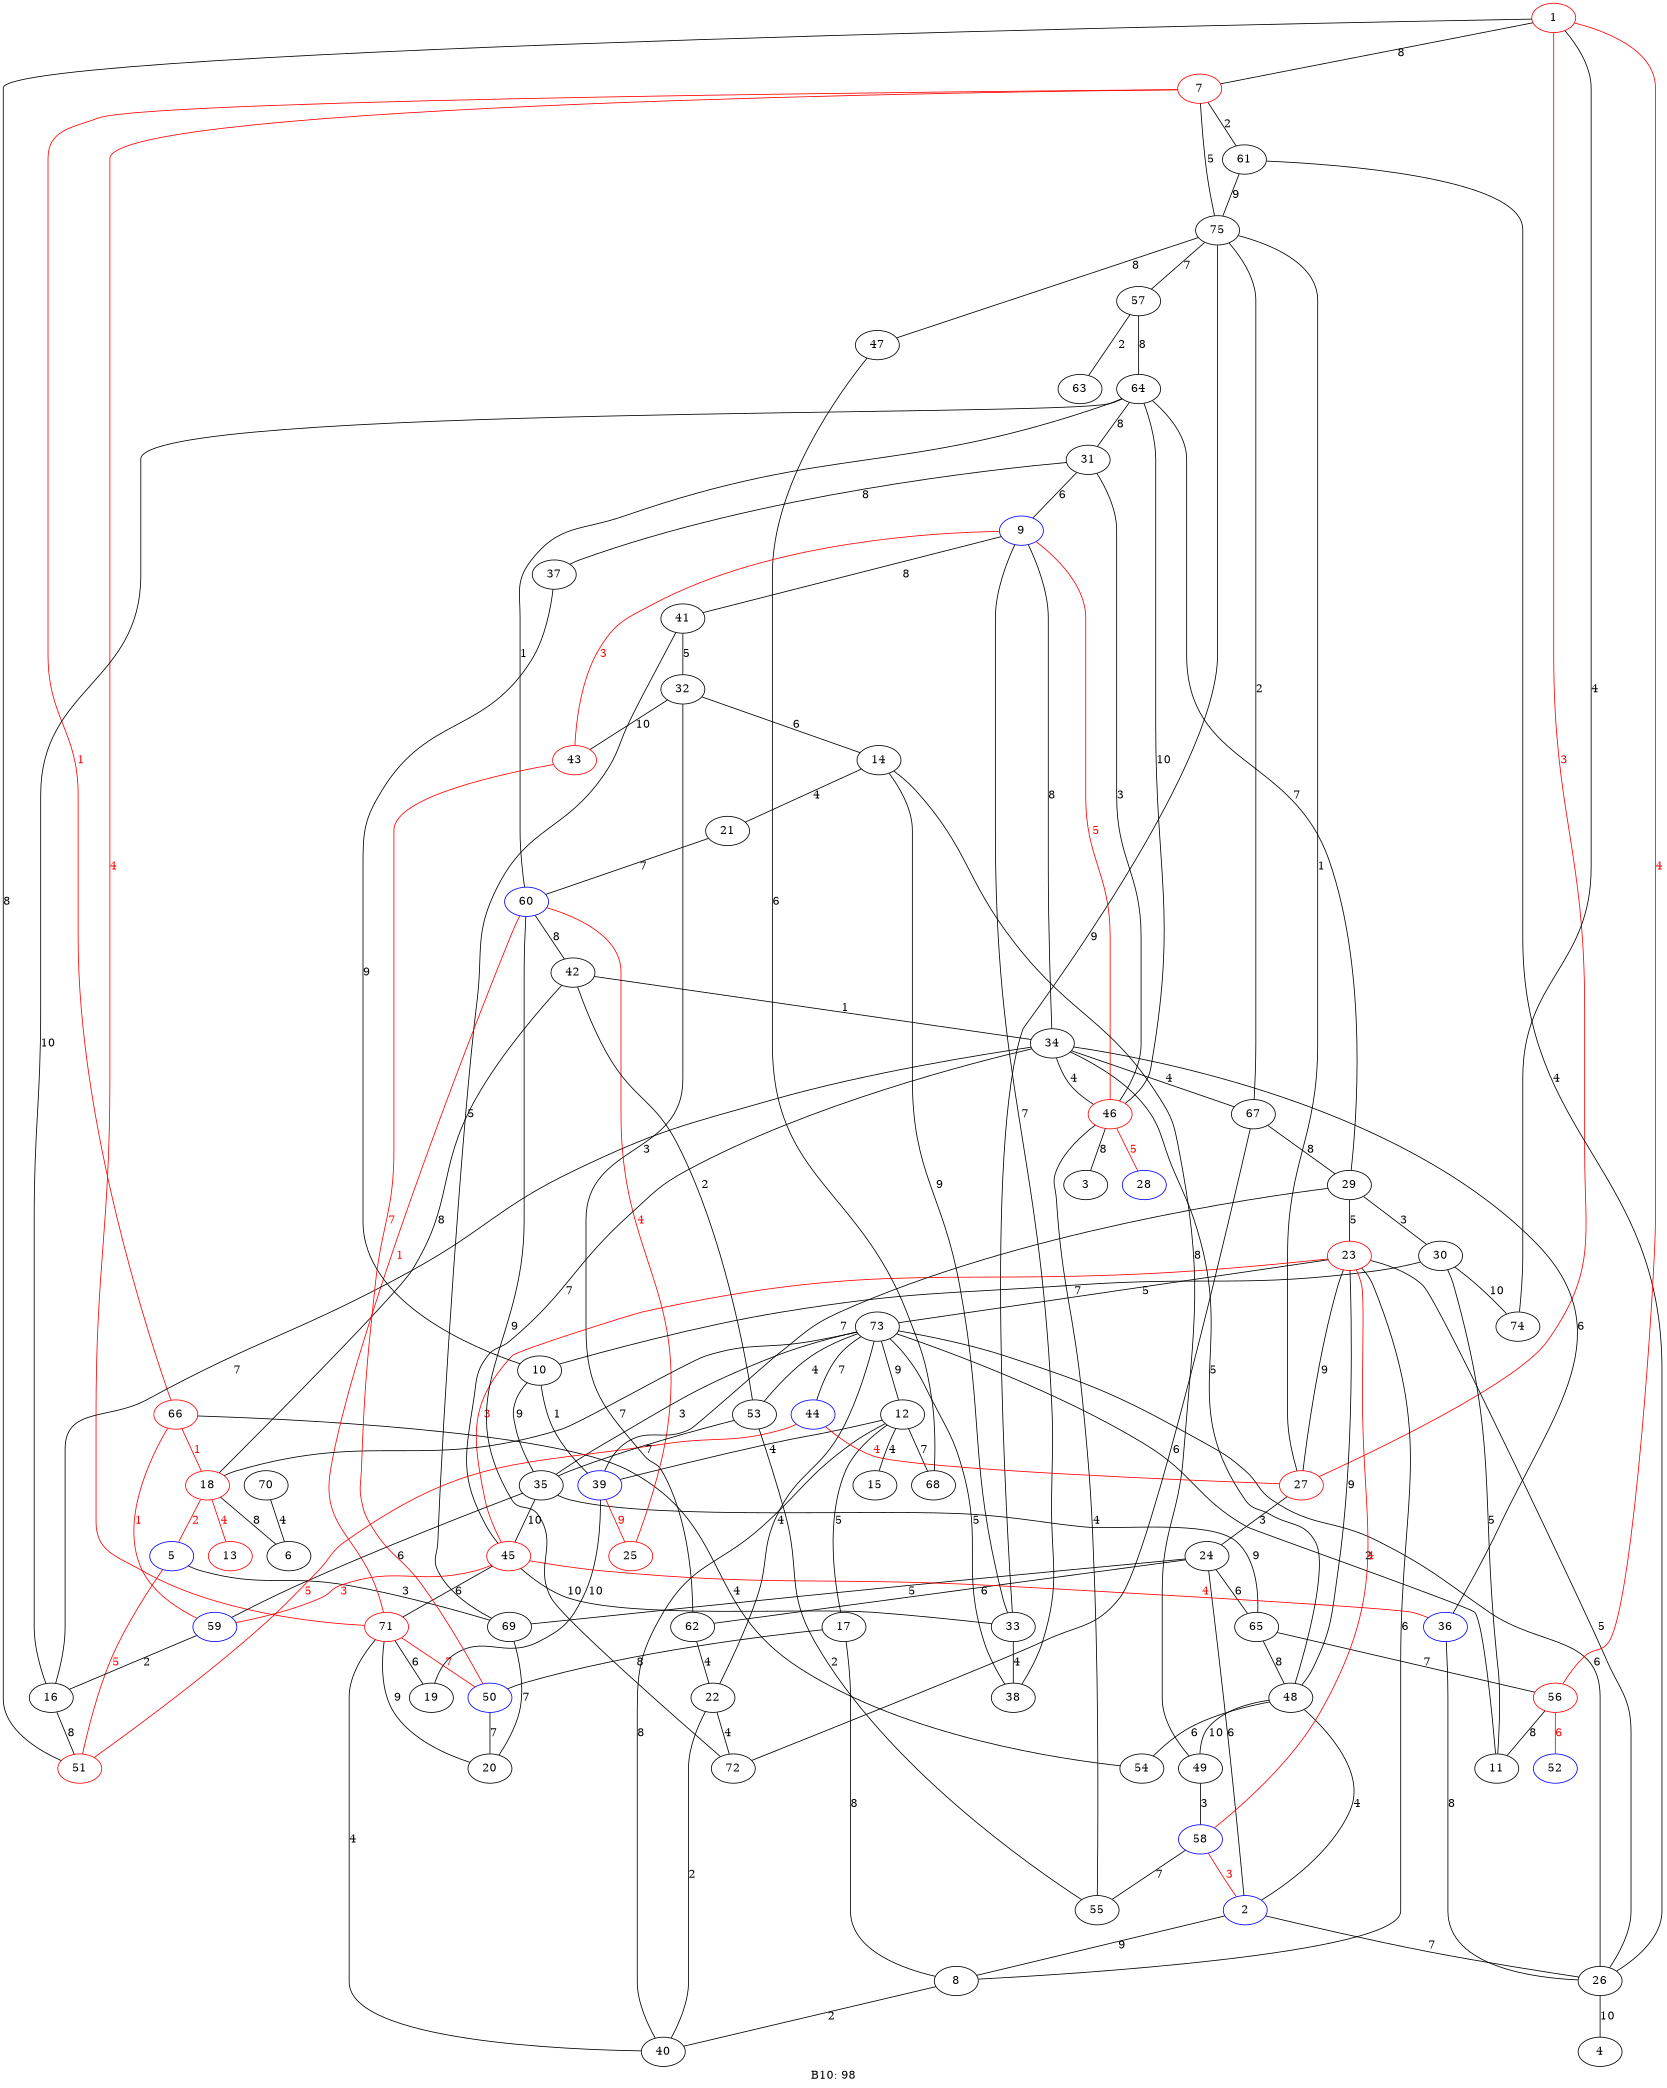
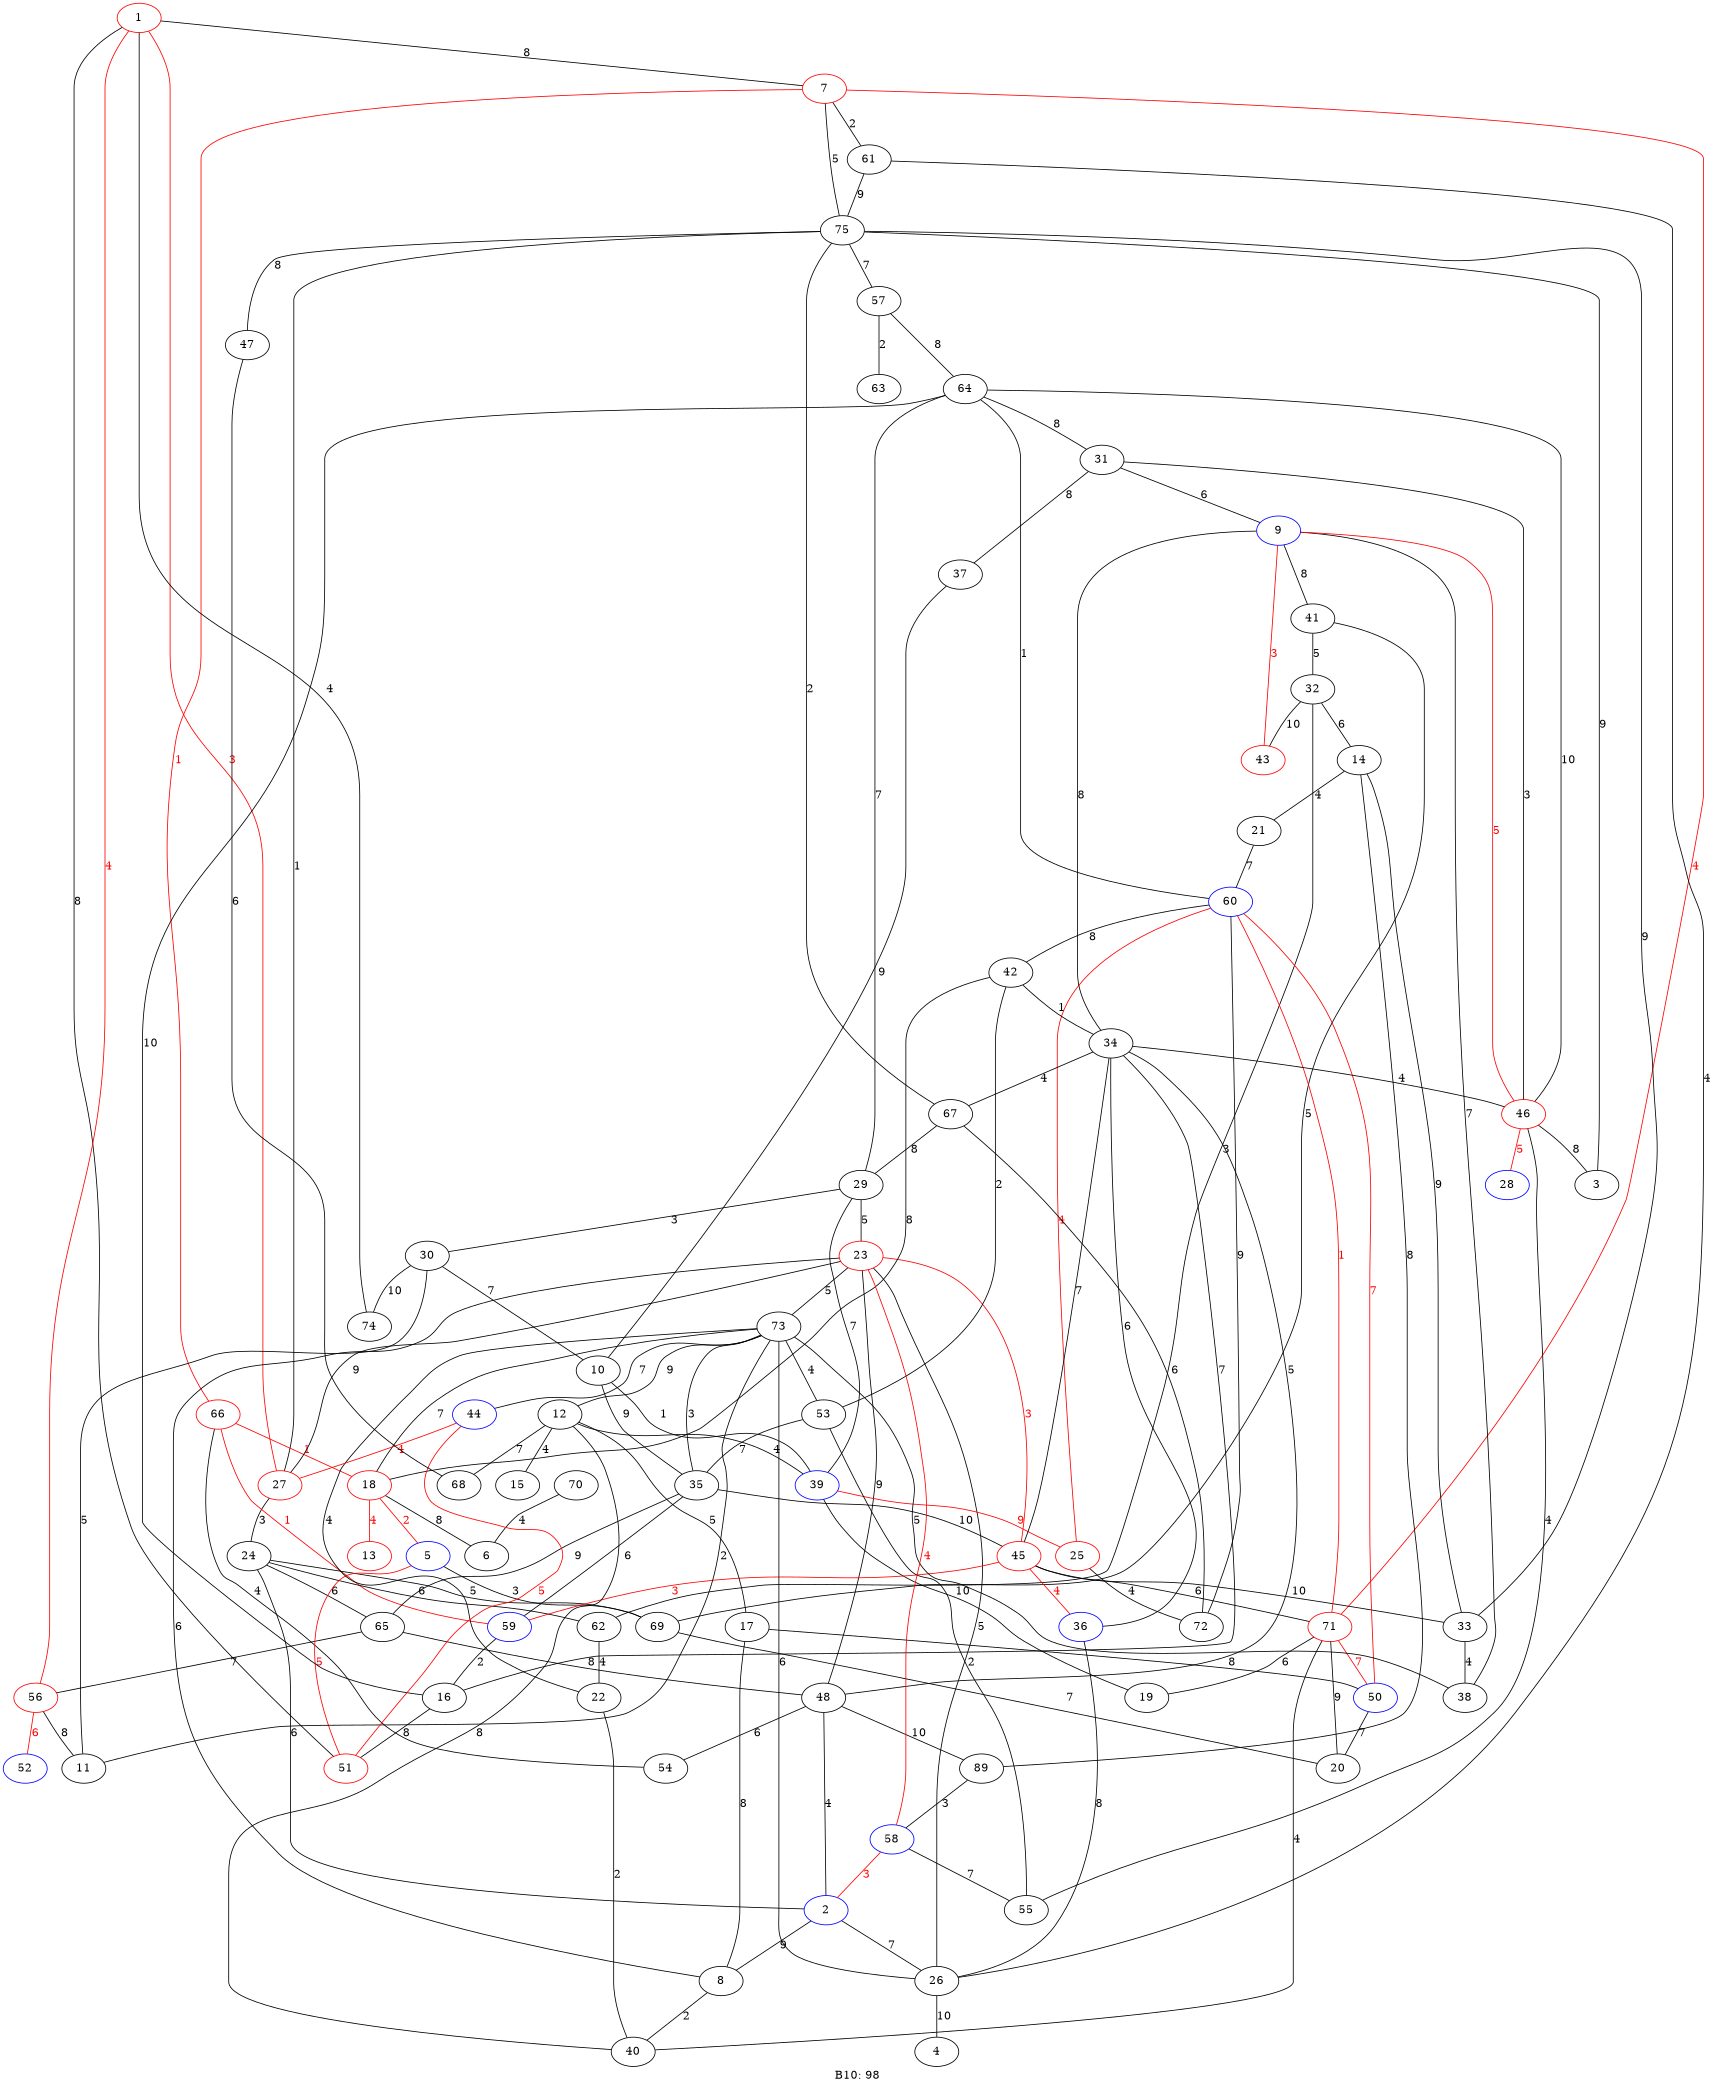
edge "75" -- "3": added, label "9"
edge "43" -- "50": now "60" -- "50"
edge "22" -- "72": now "25" -- "72"
node "49": label "49" -> "89"
